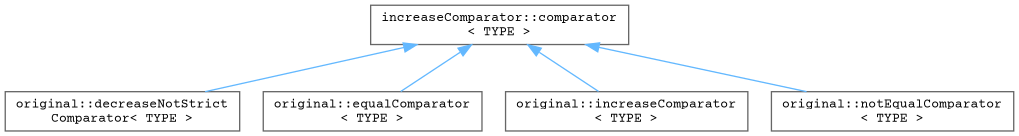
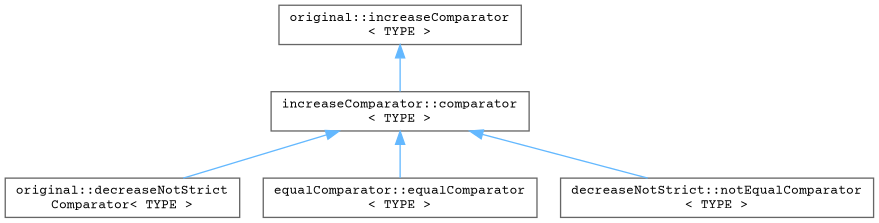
edge "original::increaseComparator < TYPE >" -> "increaseComparator::comparator < TYPE >": reversed
node "original::equalComparator < TYPE >": label "original::equalComparator < TYPE >" -> "equalComparator::equalComparator < TYPE >"
node "original::notEqualComparator < TYPE >": label "original::notEqualComparator < TYPE >" -> "decreaseNotStrict::notEqualComparator < TYPE >"
